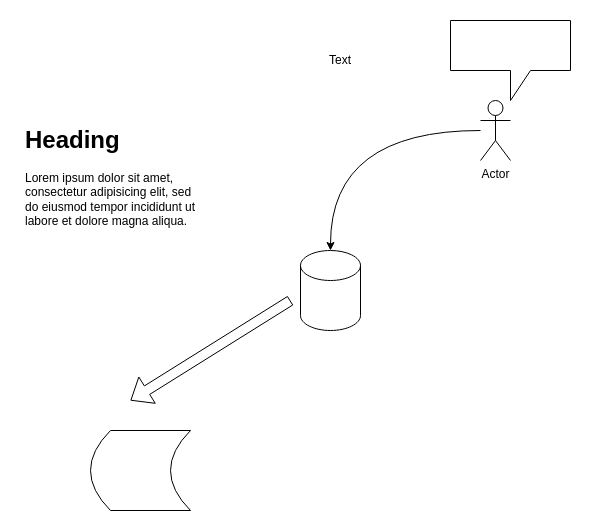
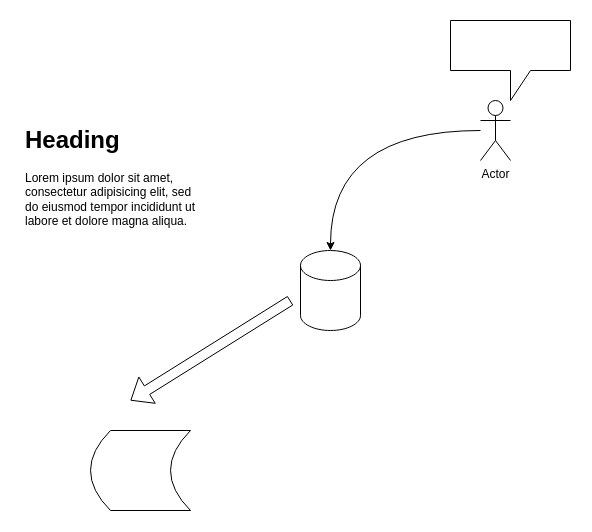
node "Text": removed
